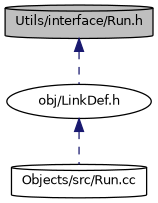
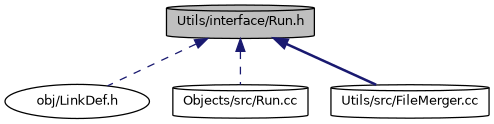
node "Utils/src/FileMerger.cc": added
edge "Objects/src/Run.cc" -> "obj/LinkDef.h": now "Objects/src/Run.cc" -> "Utils/interface/Run.h"
